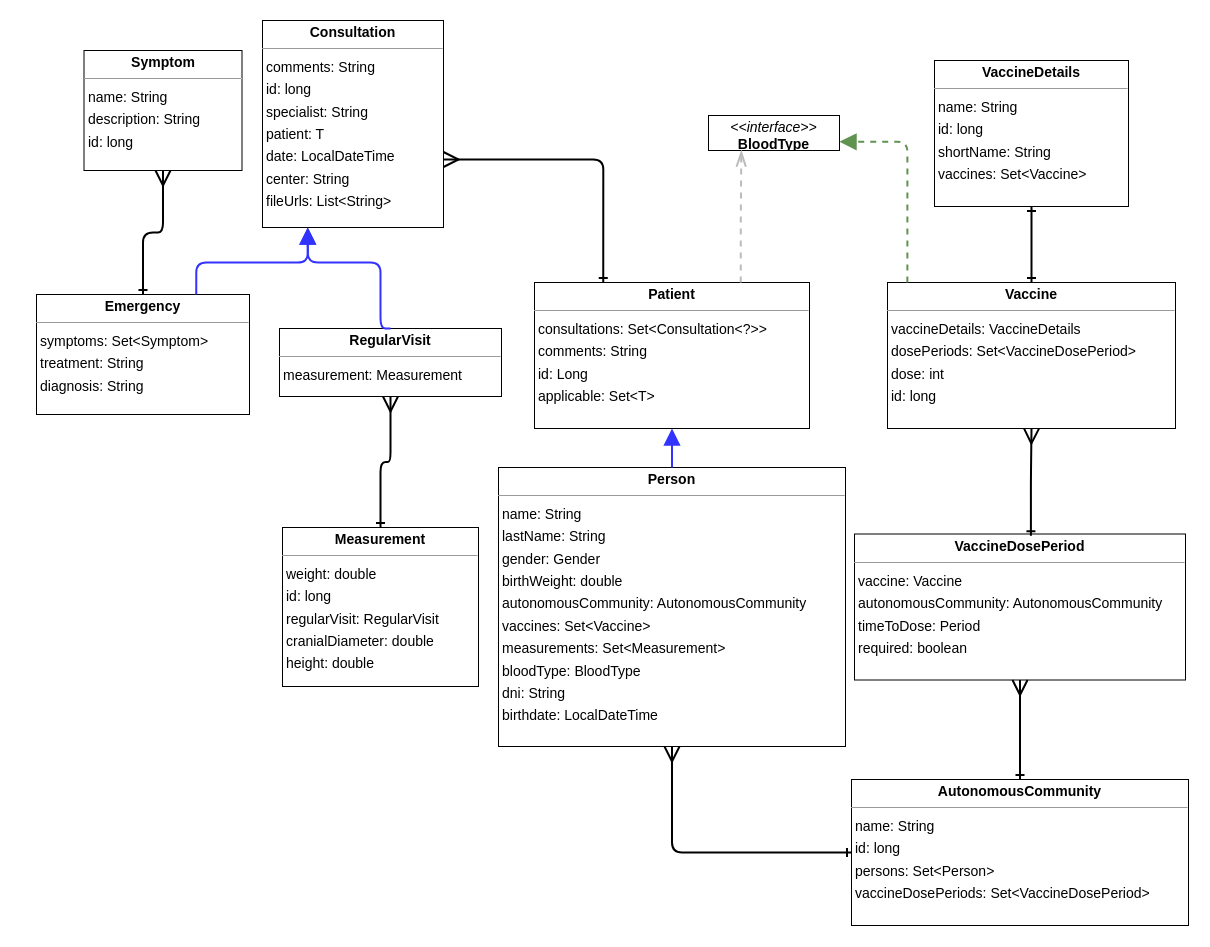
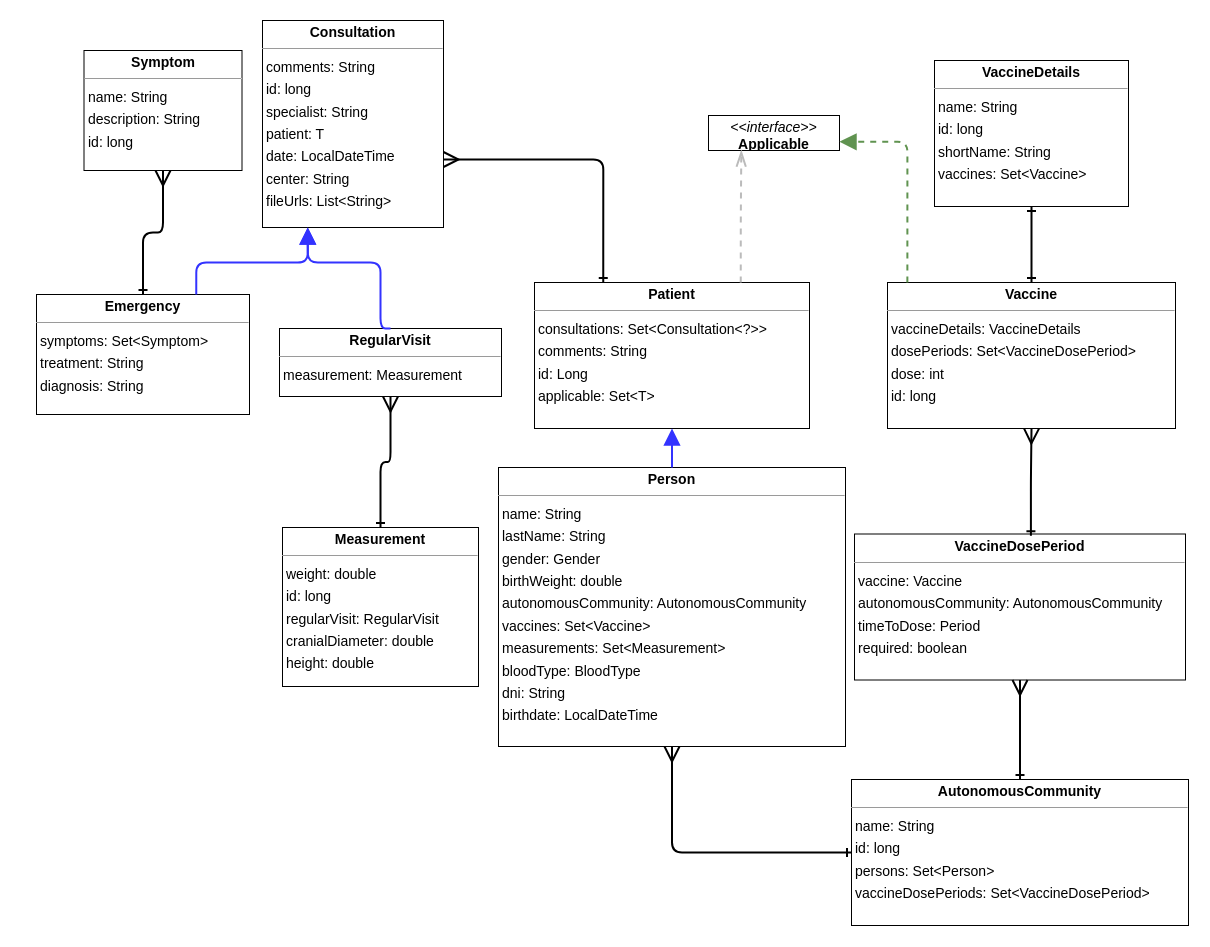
node "<<interface>> BloodType": label "<<interface>> BloodType" -> "<<interface>> Applicable"
